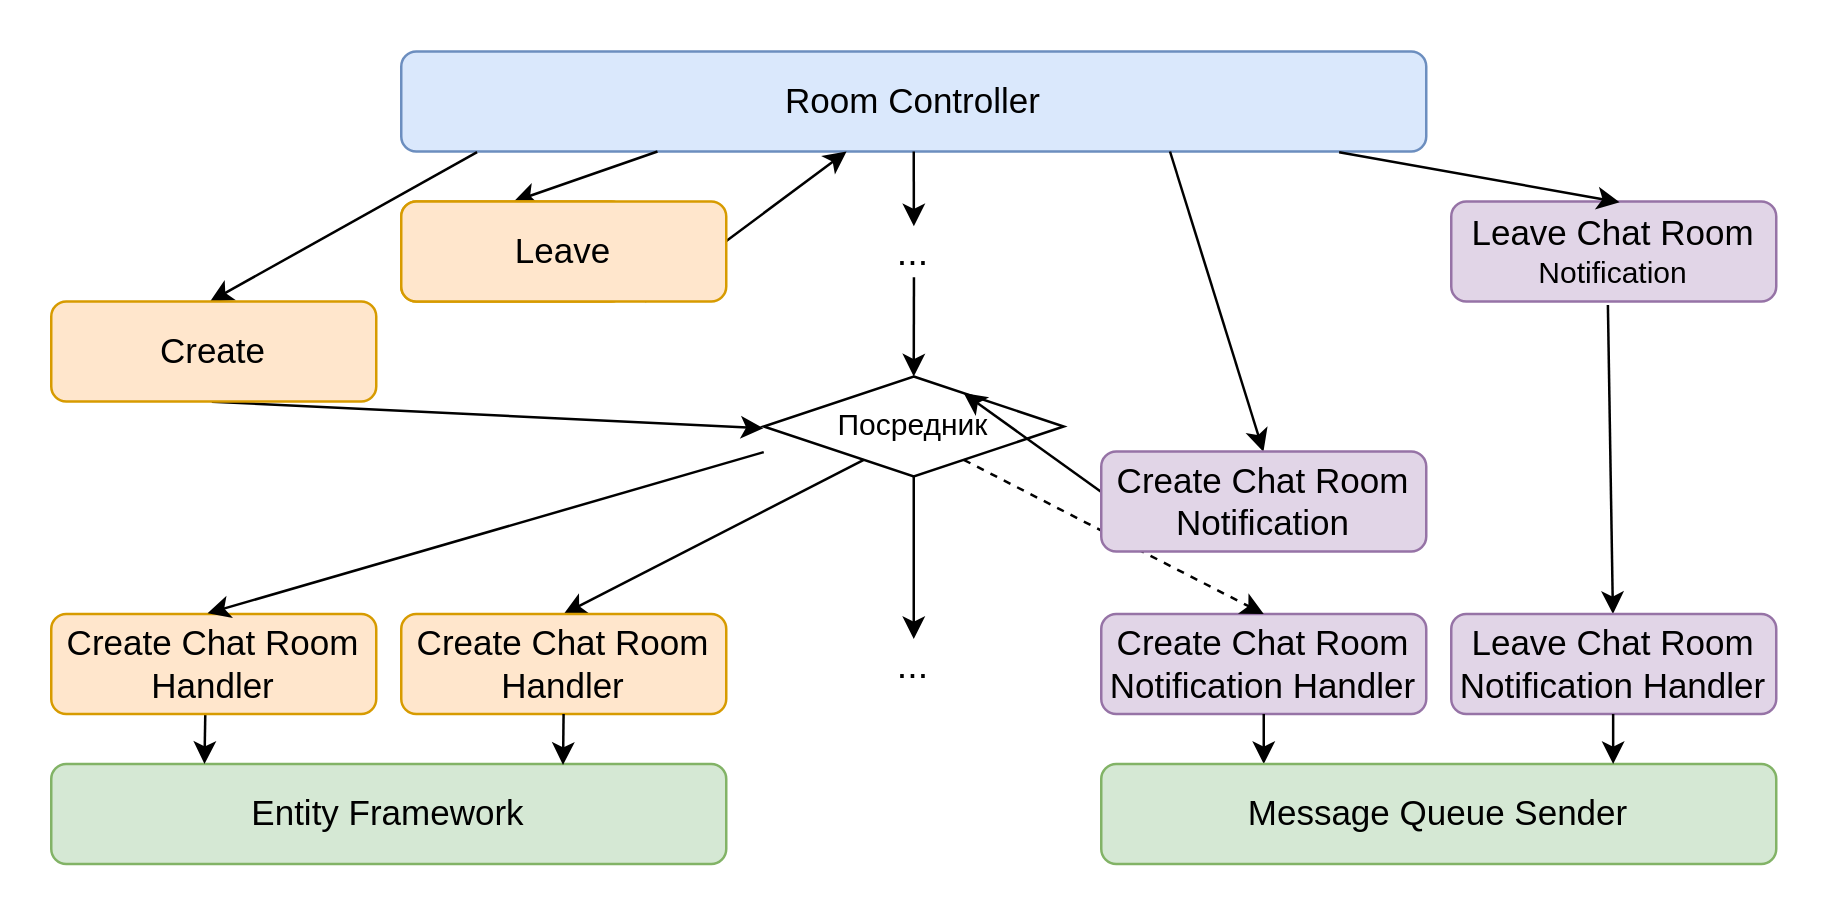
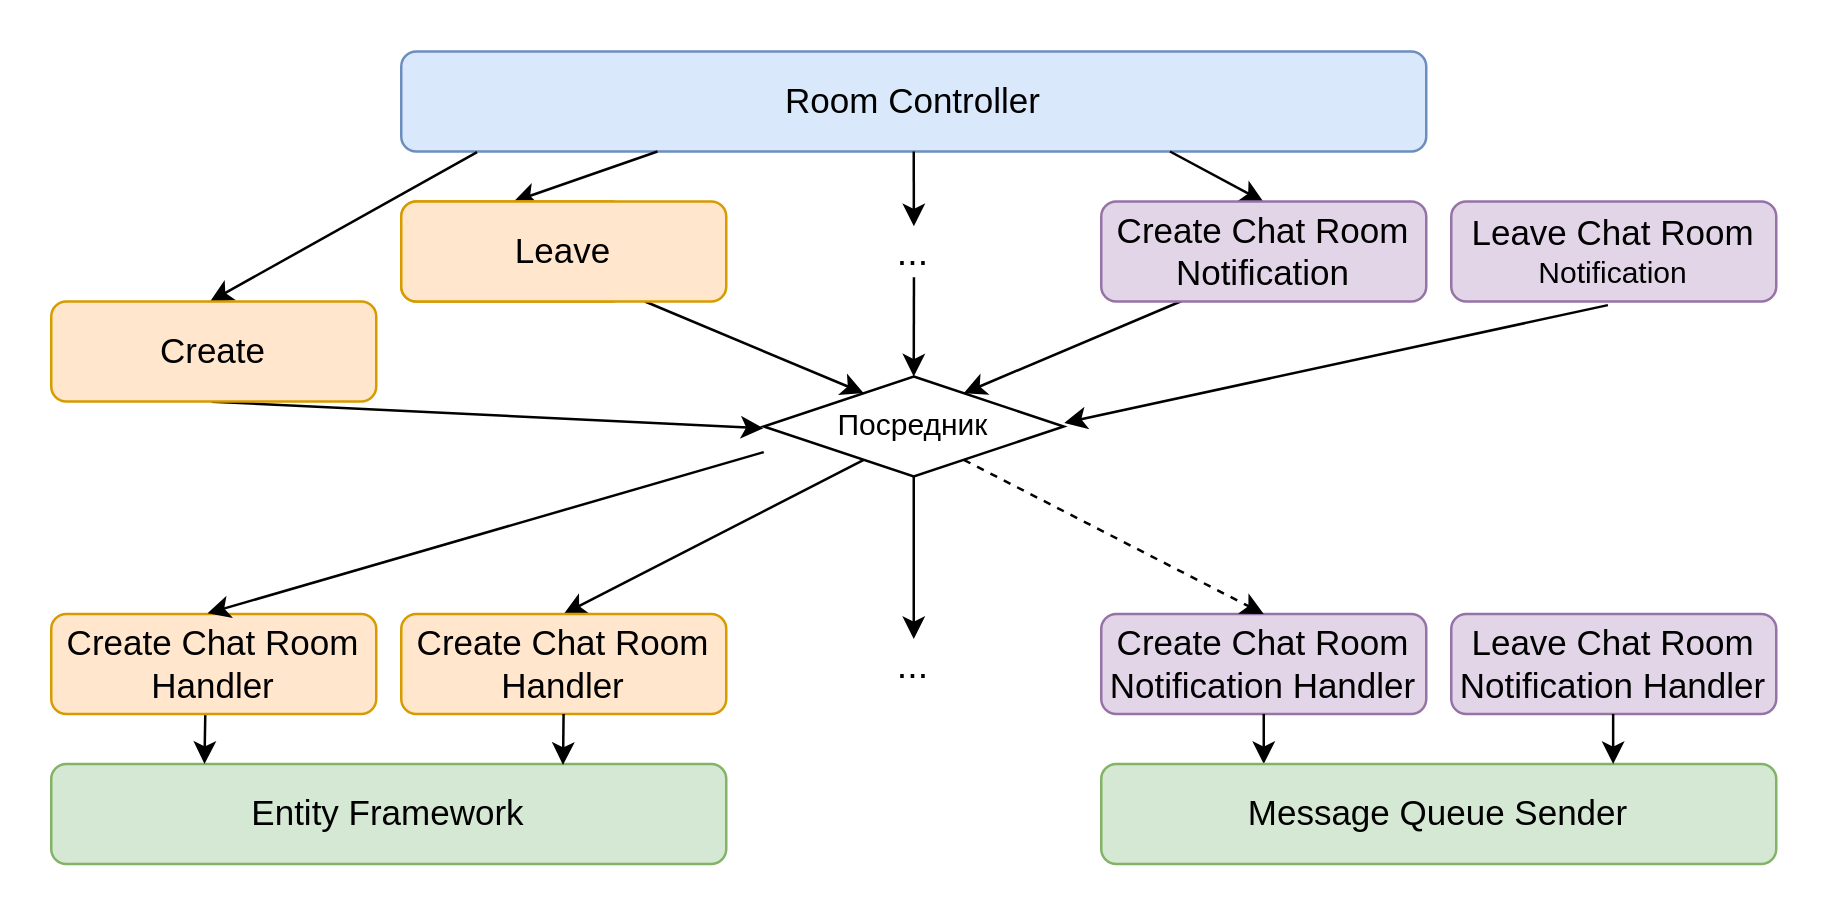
edge "Room Controller" -> "Leave Chat Room Notification": removed
edge "Leave" -> "Room Controller": now "Leave" -> "Посредник"
edge "Leave Chat Room Notification" -> "Leave Chat Room Notification Handler": now "Leave Chat Room Notification" -> "Посредник"
node "Create Chat Room Notification": moved (1264, 501) -> (1264, 251)
